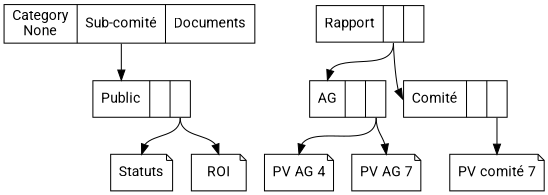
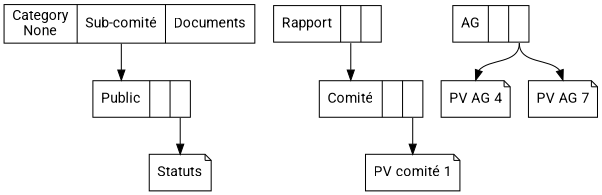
edge "Rapport" -> "AG": removed
node "ROI": removed
node "PV comité 7": label "PV comité 7" -> "PV comité 1"
